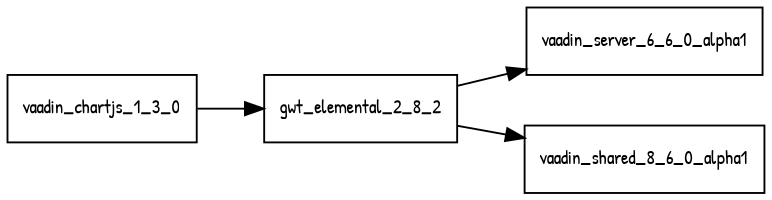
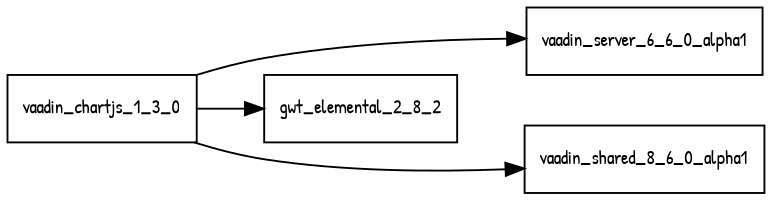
edge "gwt_elemental_2_8_2" -> "vaadin_server_6_6_0_alpha1": now "vaadin_chartjs_1_3_0" -> "vaadin_server_6_6_0_alpha1"
edge "gwt_elemental_2_8_2" -> "vaadin_shared_8_6_0_alpha1": now "vaadin_chartjs_1_3_0" -> "vaadin_shared_8_6_0_alpha1"
